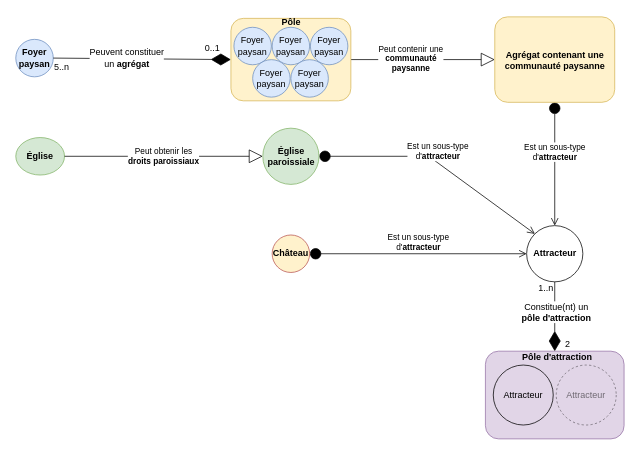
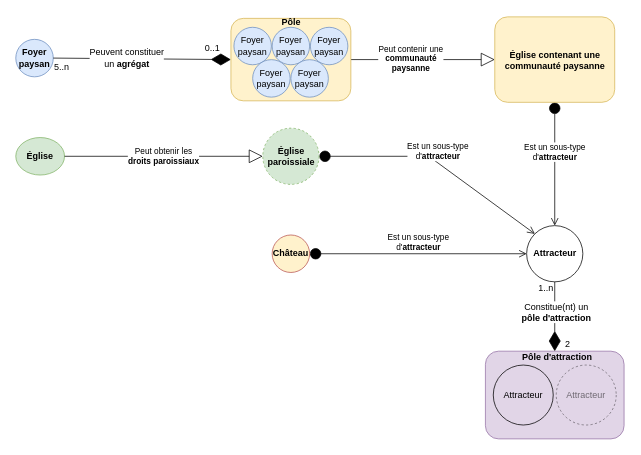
node "Agrégat contenant une communauté paysanne": label "Agrégat contenant une communauté paysanne" -> "Église contenant une communauté paysanne"
node "Église paroissiale": style solid -> dashed
